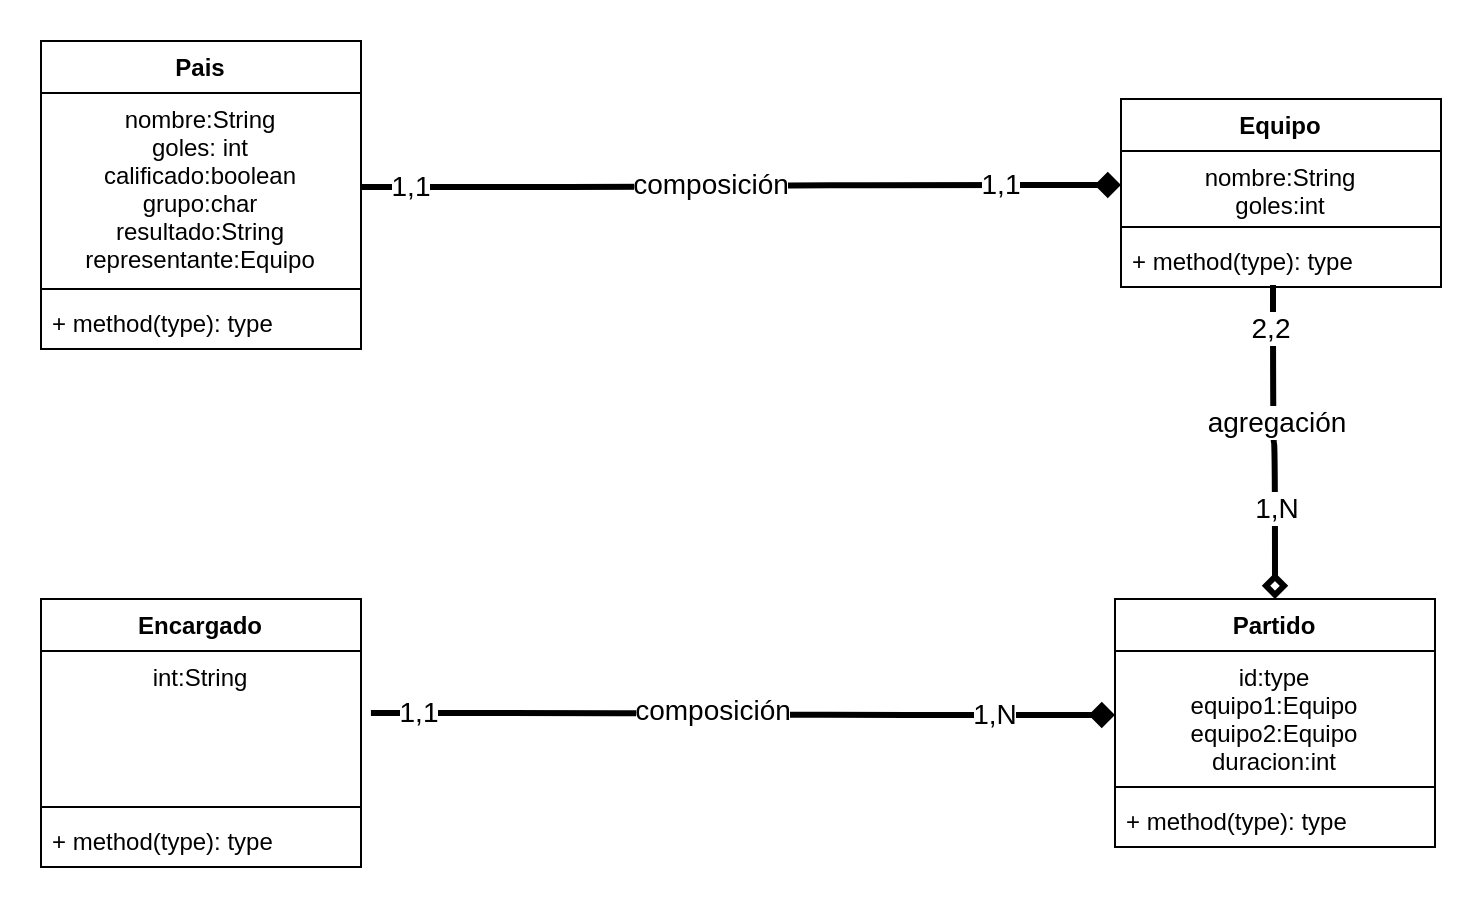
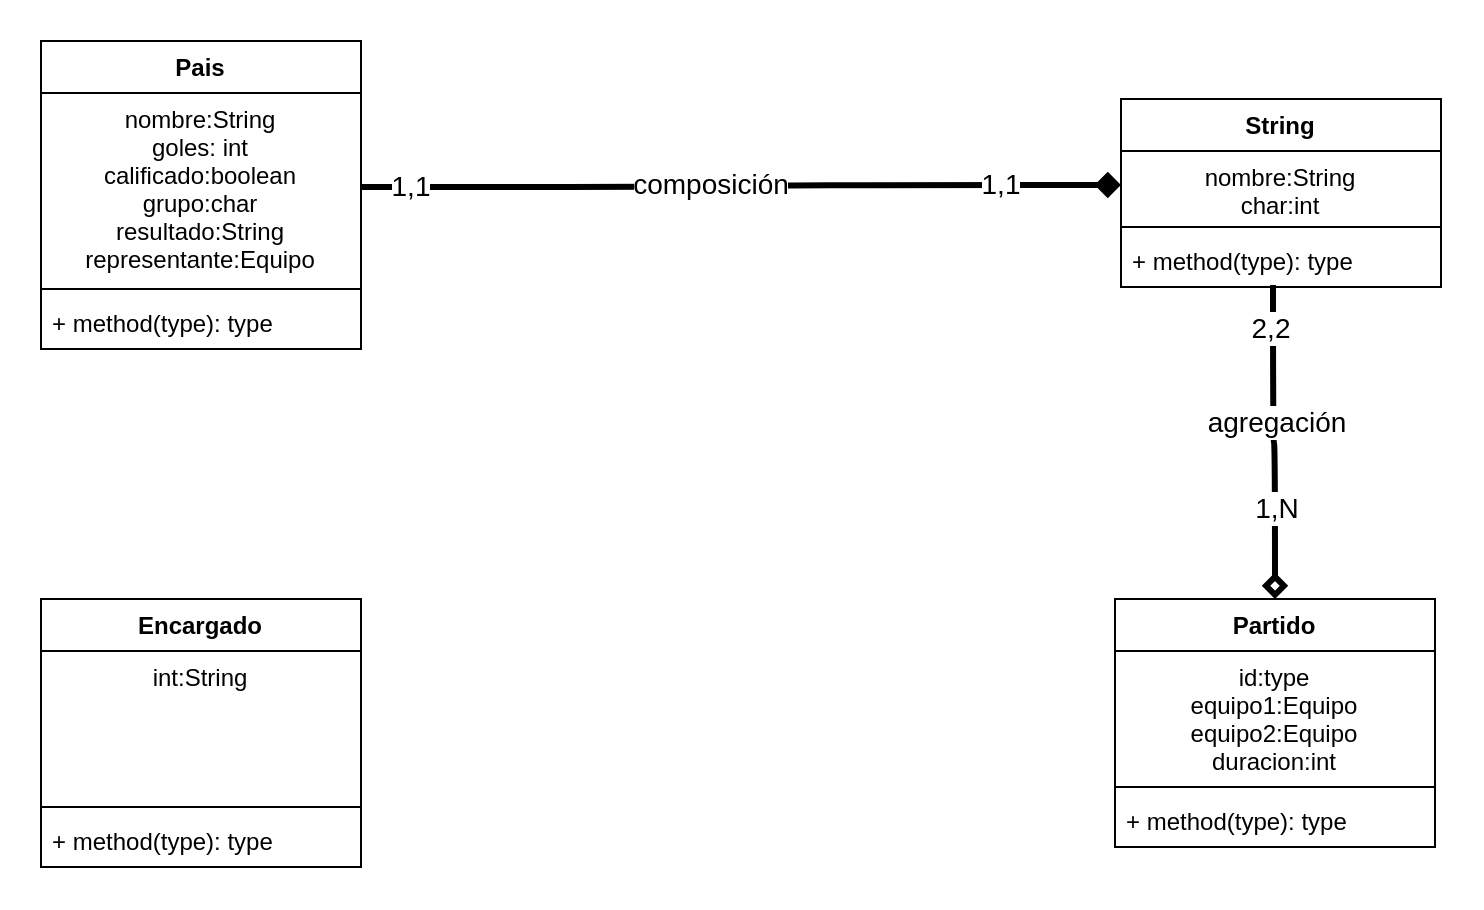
node "Equipo": label "Equipo" -> "String"
node "nombre:String goles:int": label "nombre:String goles:int" -> "nombre:String char:int"
edge "int:String" -> "id:type equipo1:Equipo equipo2:Equipo duracion:int": removed, labels "1,1", "composición", "1,N"
